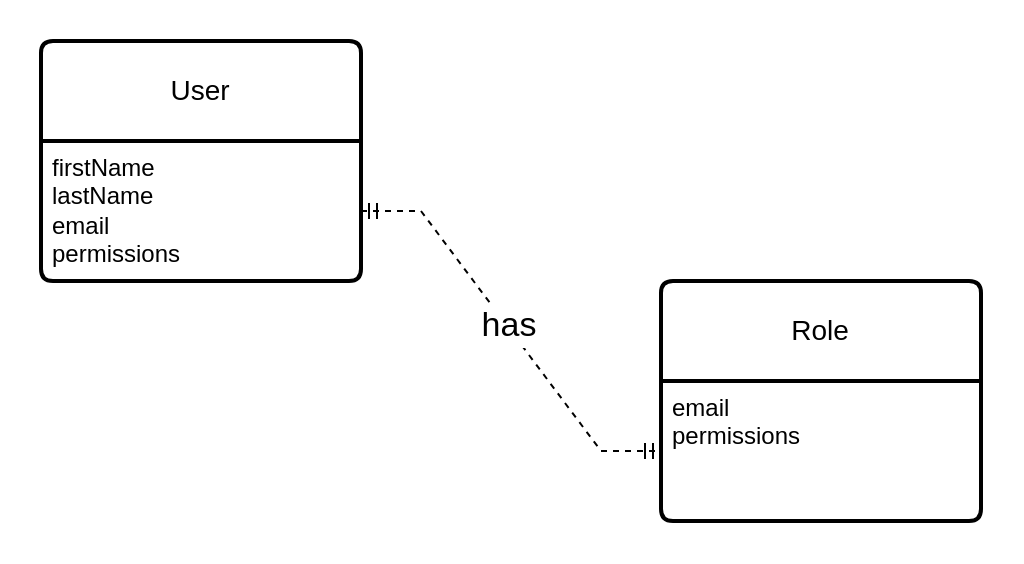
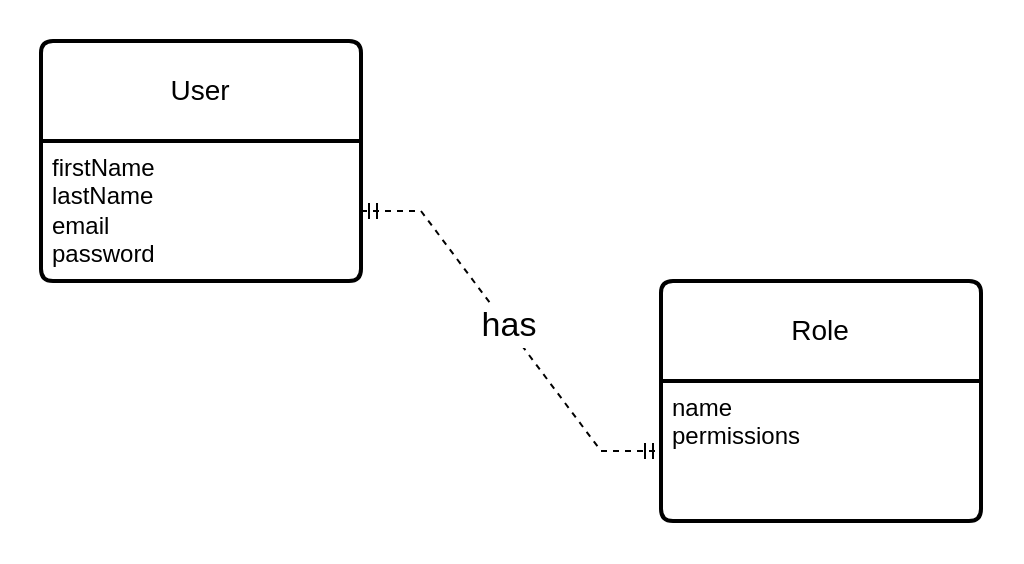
node "firstName lastName email permissions": label "firstName lastName email permissions" -> "firstName lastName email password"
node "email permissions": label "email permissions" -> "name permissions"
